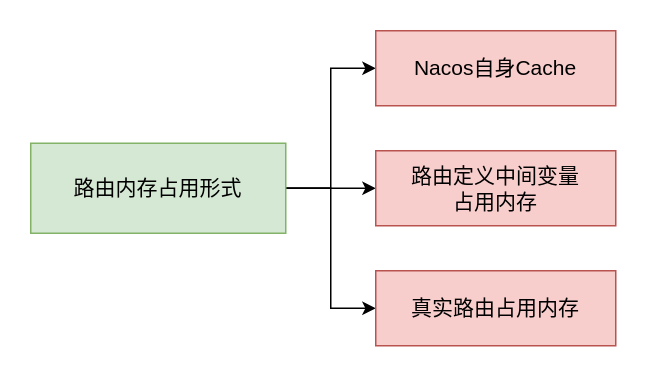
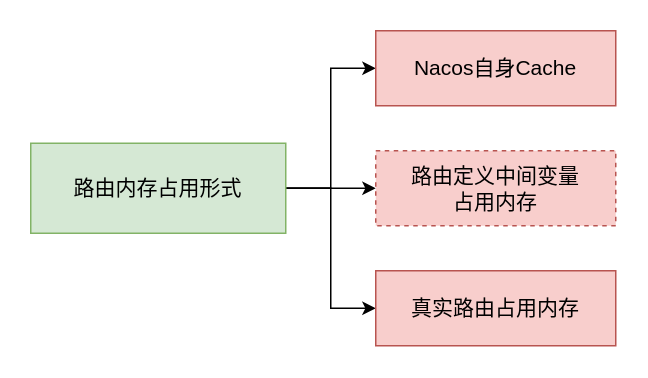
node "路由定义中间变量 占用内存": style solid -> dashed
